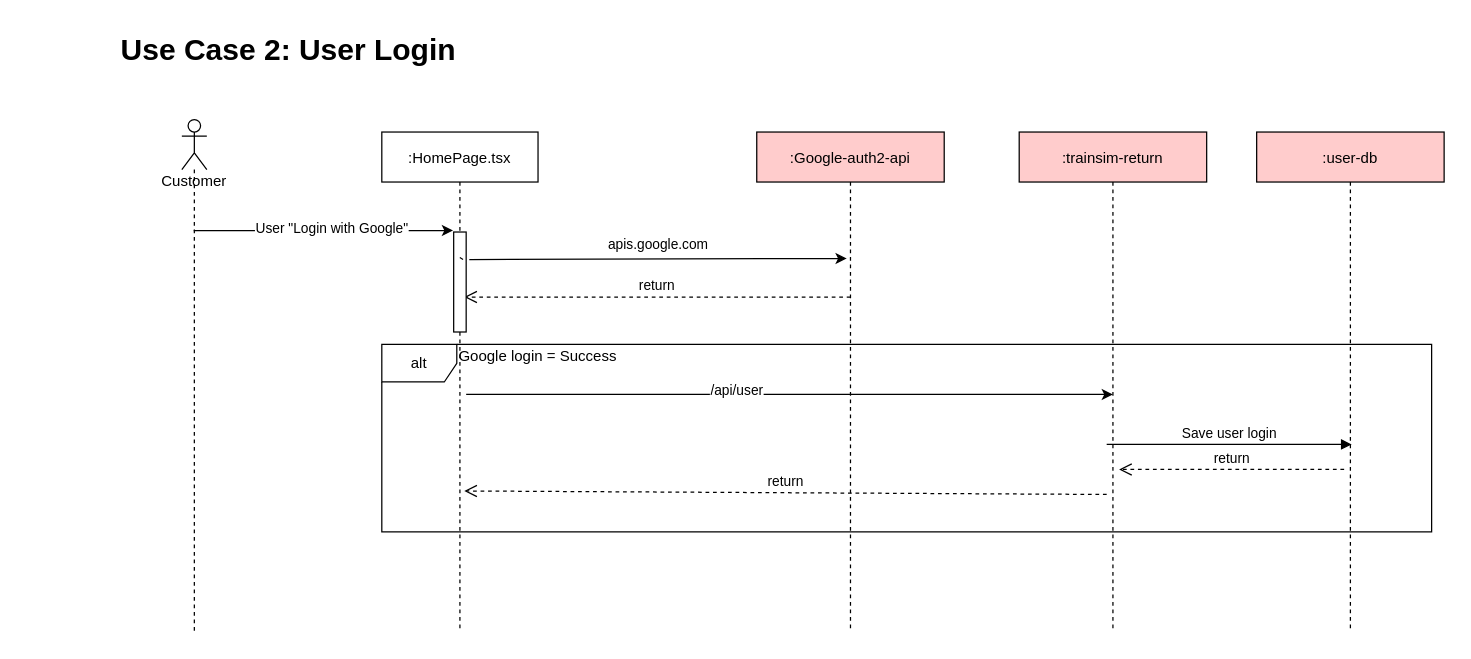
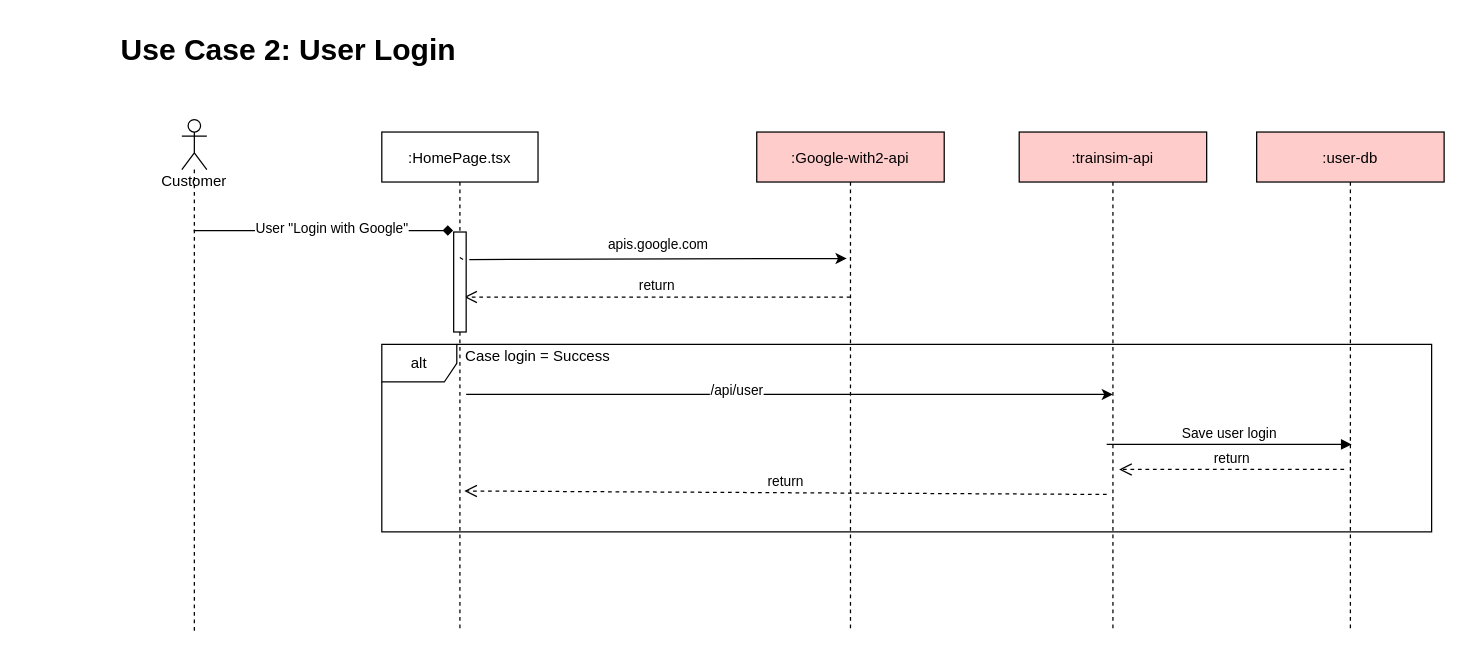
node ":Google-auth2-api": label ":Google-auth2-api" -> ":Google-with2-api"
node ":trainsim-return": label ":trainsim-return" -> ":trainsim-api"
edge "Customer" -> ":HomePage.tsx": arrowhead classic -> diamond
node "Google login = Success": label "Google login = Success" -> "Case login = Success"
